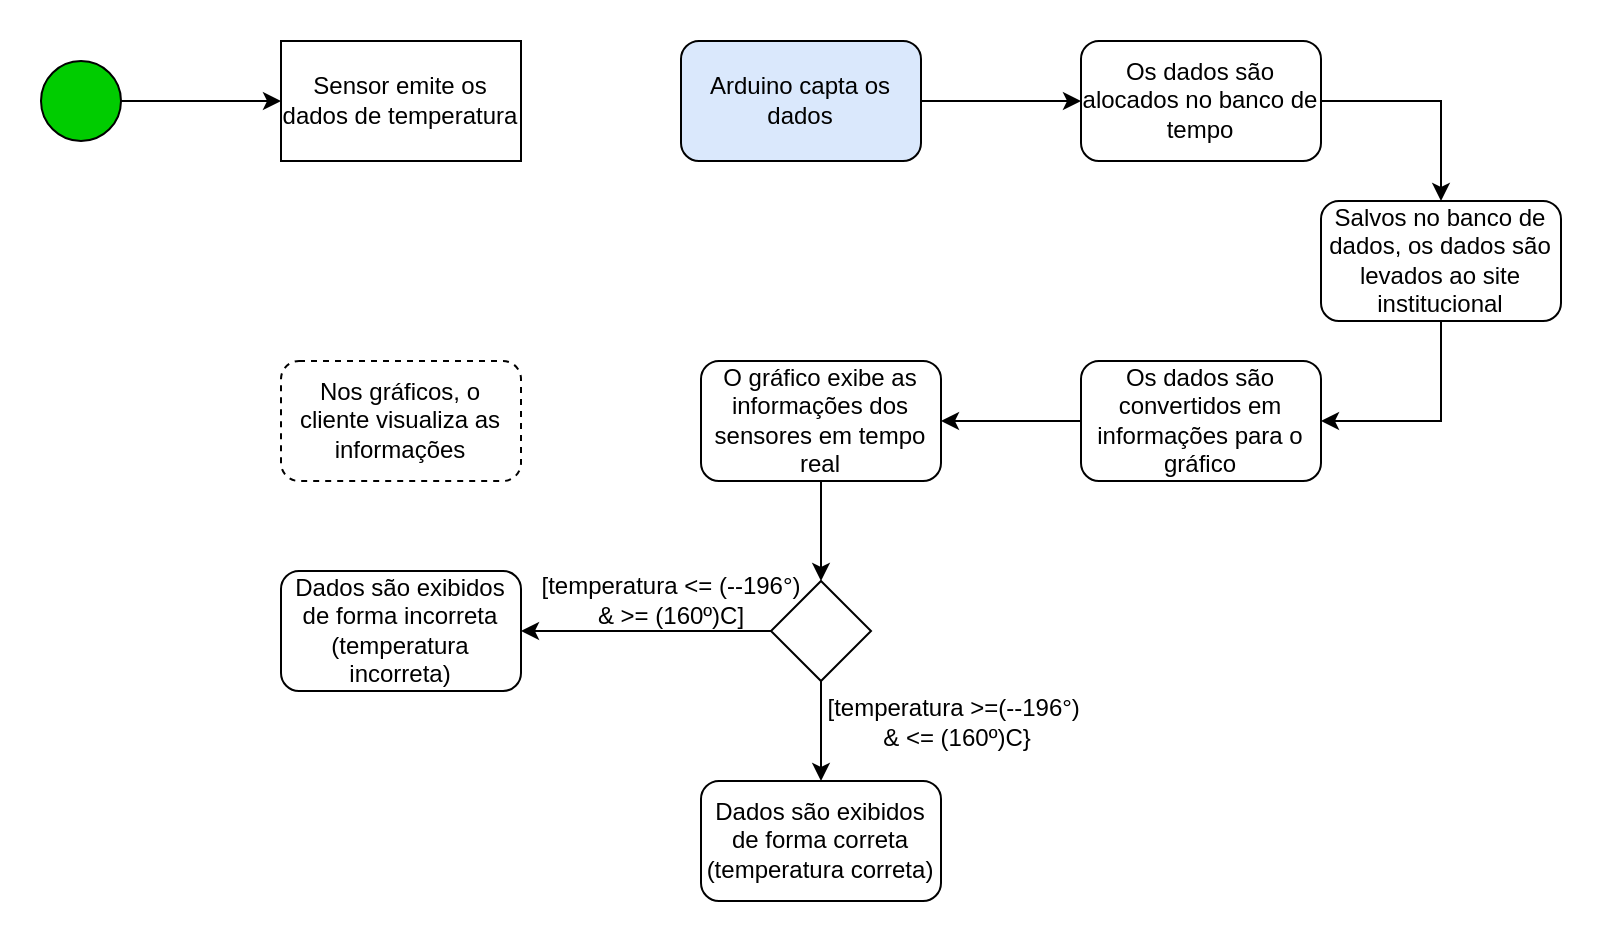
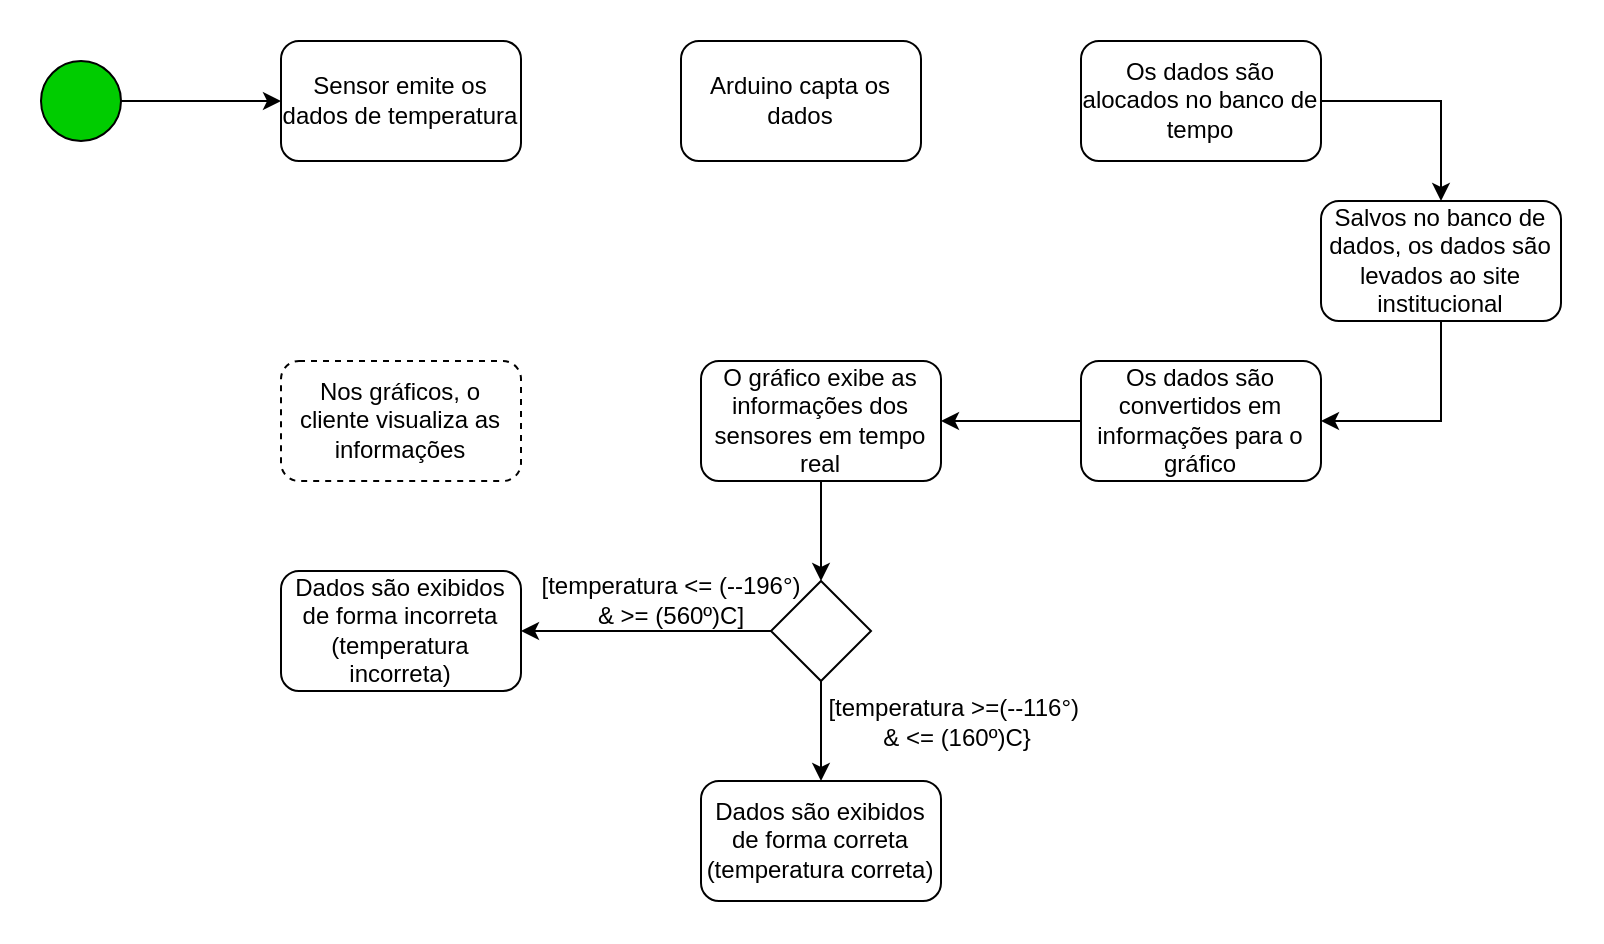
node "Sensor emite os dados de temperatura": shape rectangle -> rounded rectangle
node "Arduino capta os dados": fillcolor #dae8fc -> #ffffff
edge "Arduino capta os dados" -> "Os dados são alocados no banco de tempo": removed
node "[temperatura <= (--196°) & >= (160º)C]": label "[temperatura <= (--196°) & >= (160º)C]" -> "[temperatura <= (--196°) & >= (560º)C]"
node "[temperatura >=(--196°) & <= (160º)C}": label "[temperatura >=(--196°) & <= (160º)C}" -> "[temperatura >=(--116°) & <= (160º)C}"
